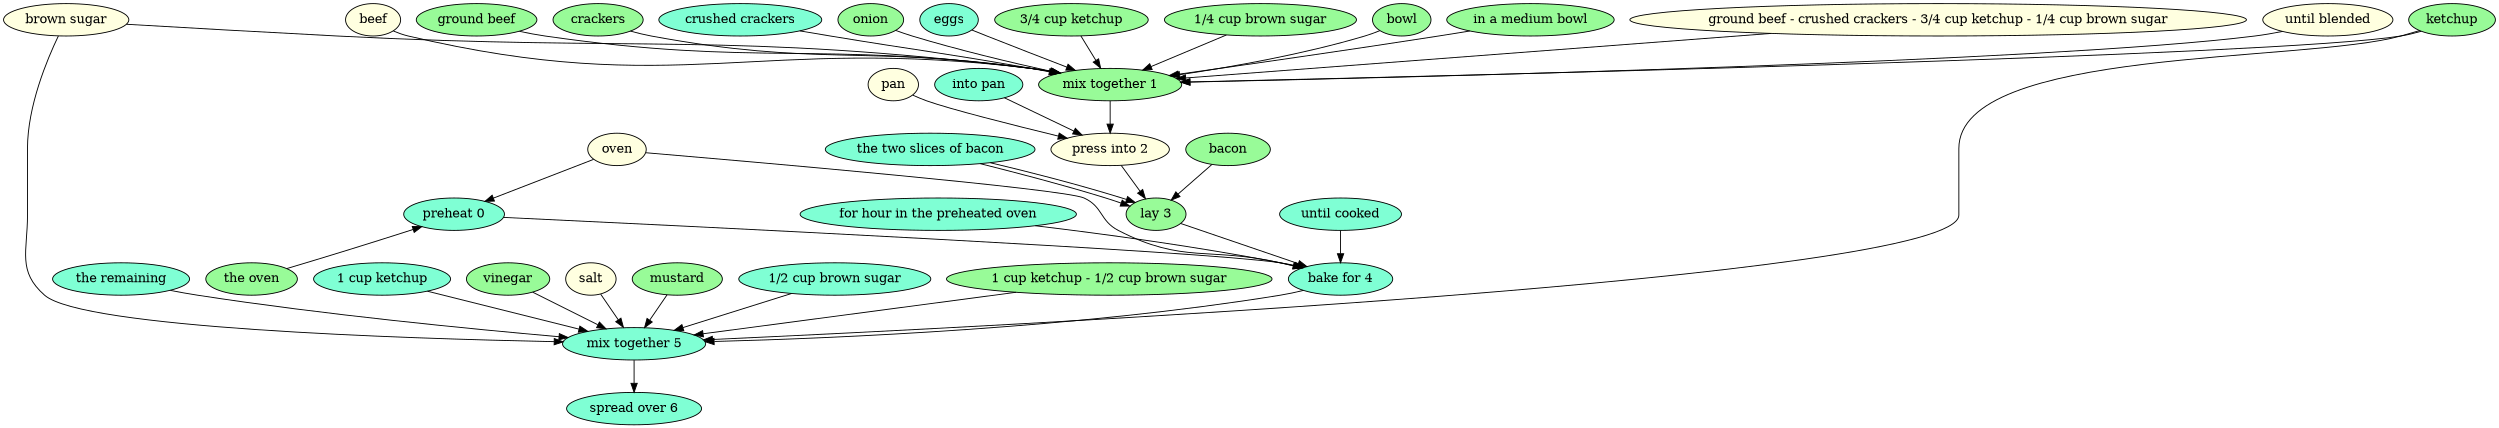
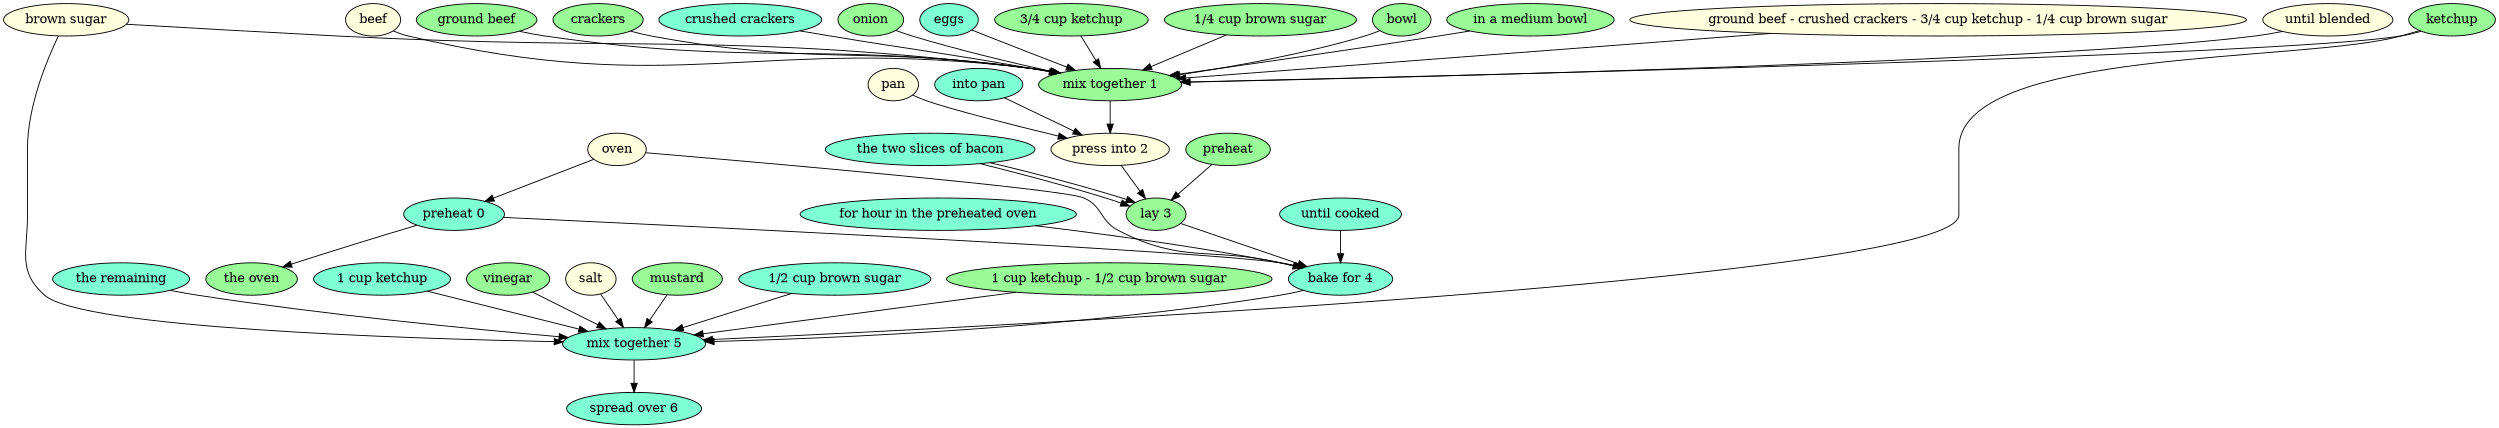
node "bacon": label "bacon" -> "preheat"
edge "the oven" -> "preheat 0": reversed
